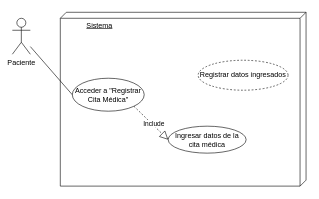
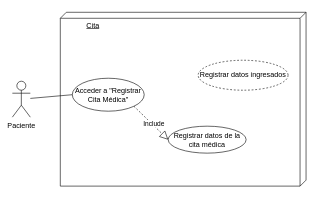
node "Sistema": label "Sistema" -> "Cita"
node "Paciente": moved (21, 36) -> (21, 99)
node "Ingresar datos de la cita médica": label "Ingresar datos de la cita médica" -> "Registrar datos de la cita médica"
